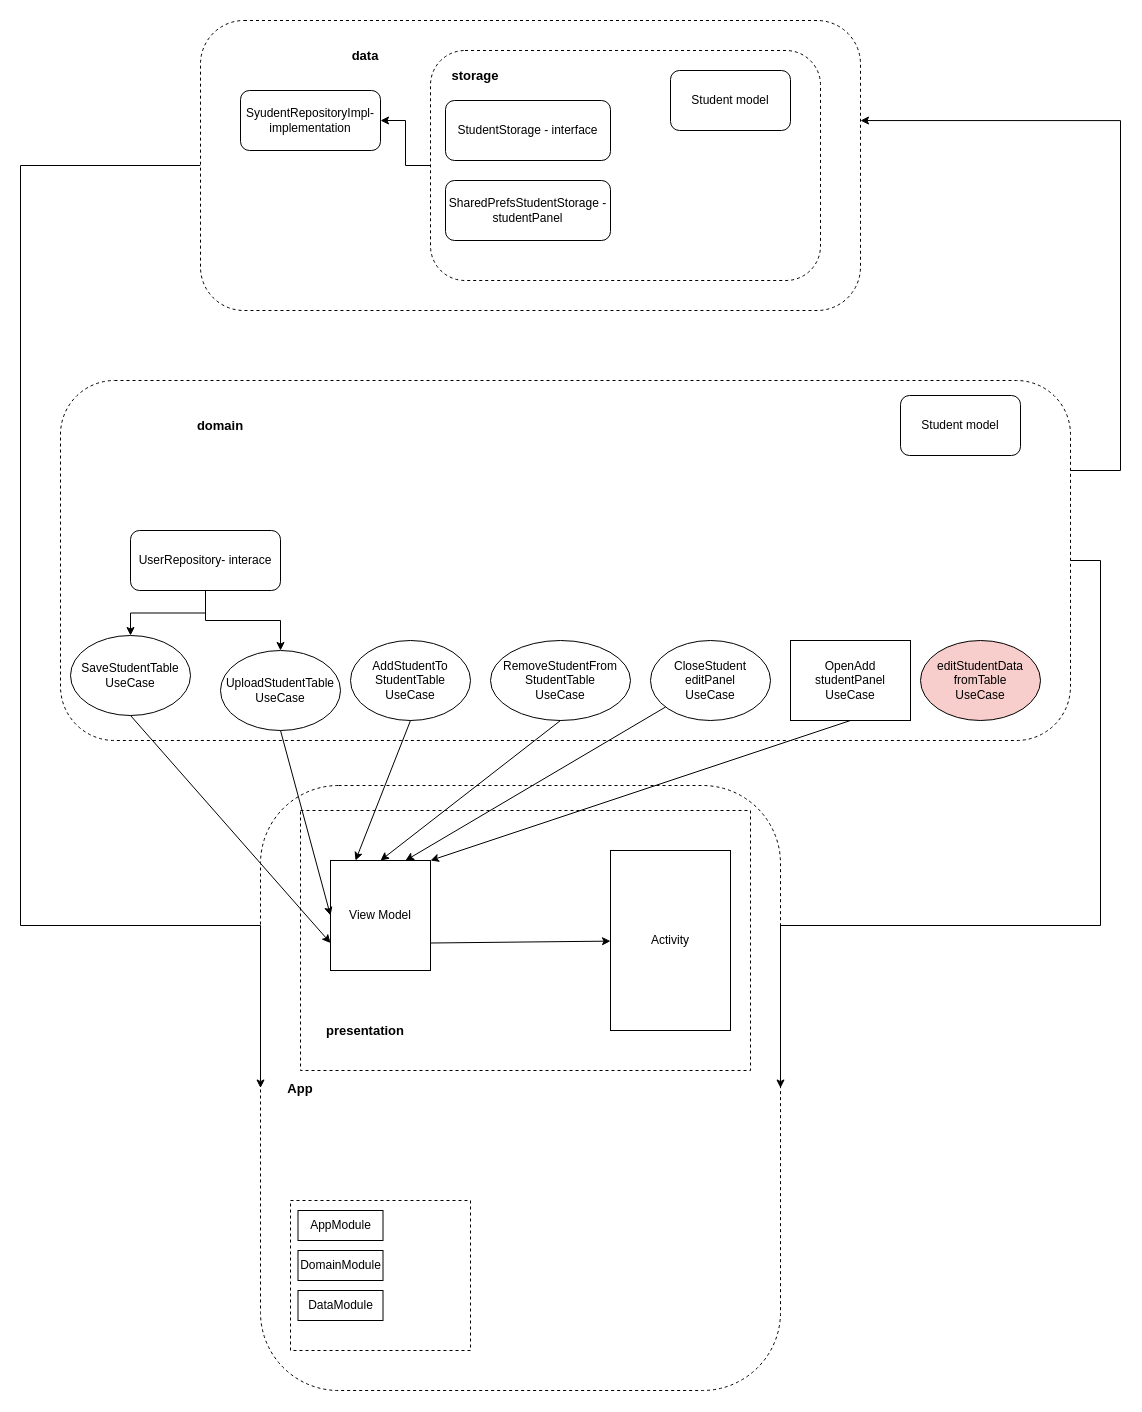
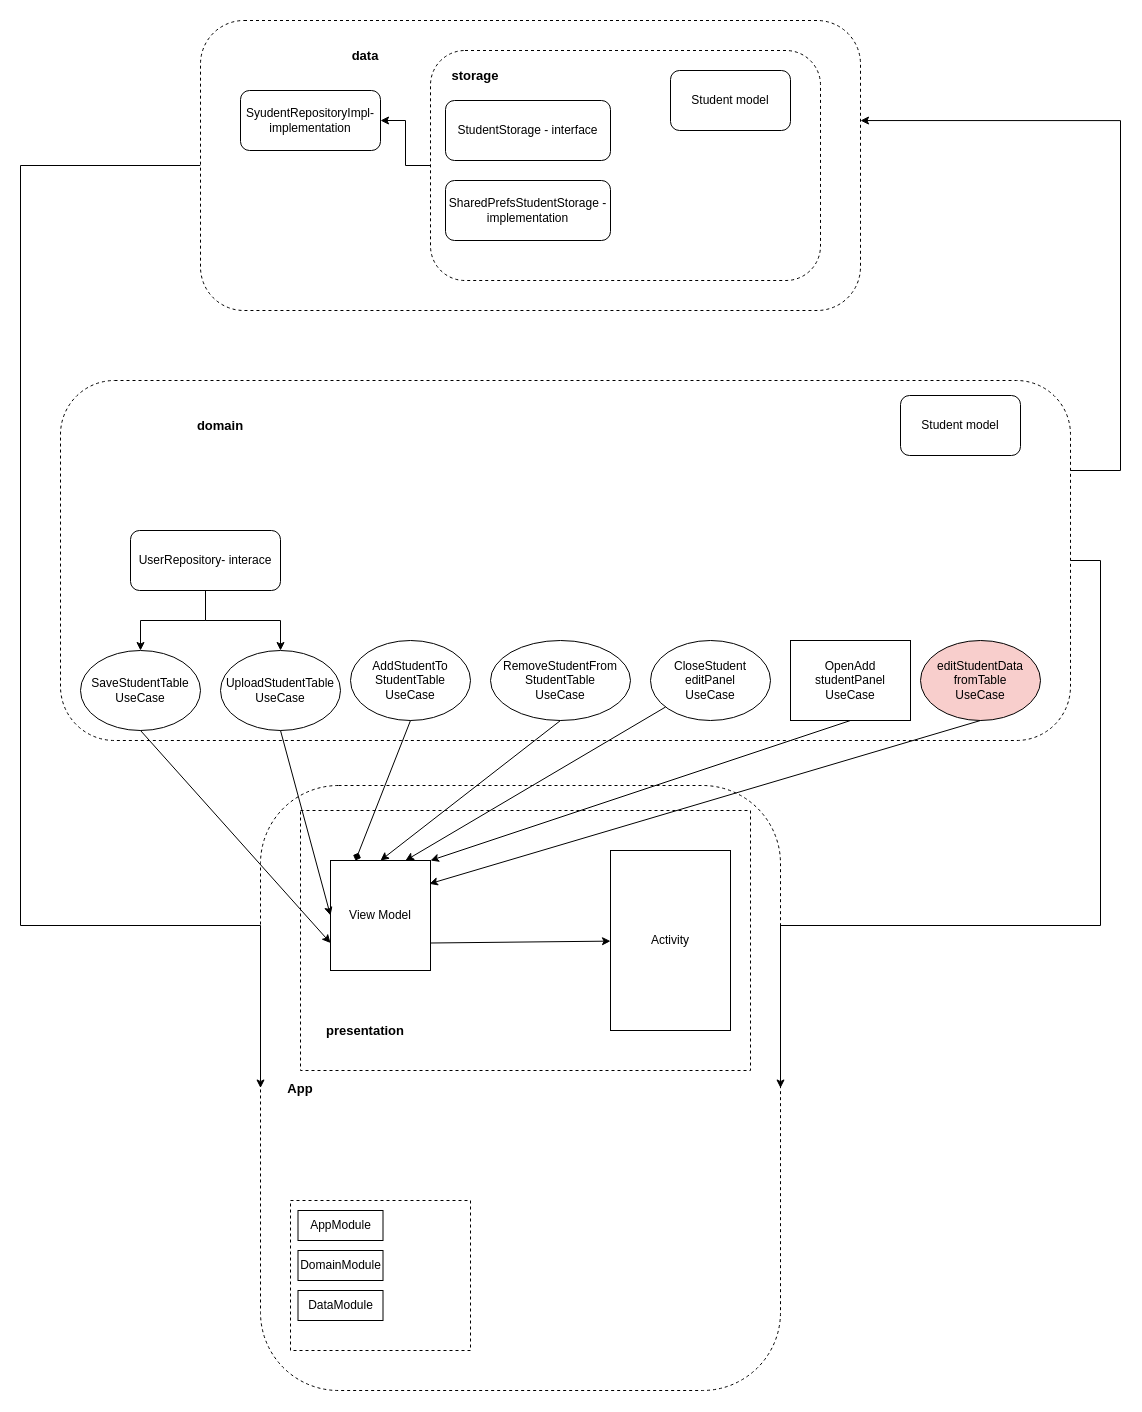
node "SharedPrefsStudentStorage -studentPanel": label "SharedPrefsStudentStorage -studentPanel" -> "SharedPrefsStudentStorage -implementation"
node "SaveStudentTable UseCase": moved (131, 676) -> (141, 691)
edge "editStudentData fromTable UseCase" -> "View Model": added
edge "AddStudentTo StudentTable UseCase" -> "View Model": arrowhead classic -> diamond
